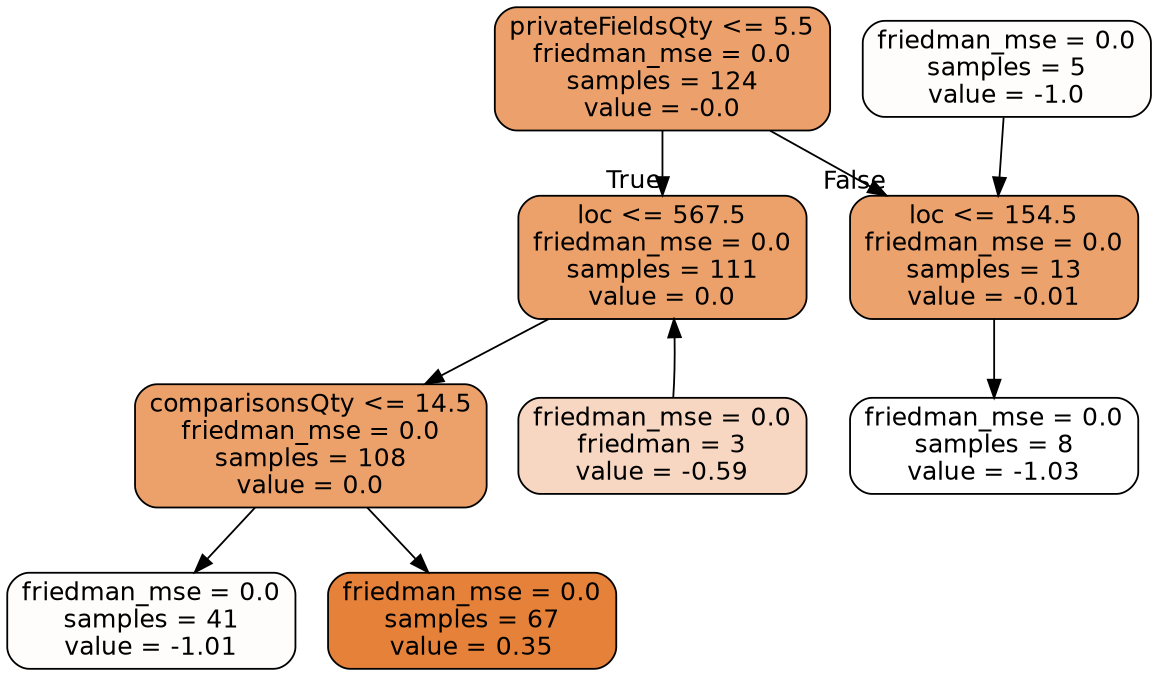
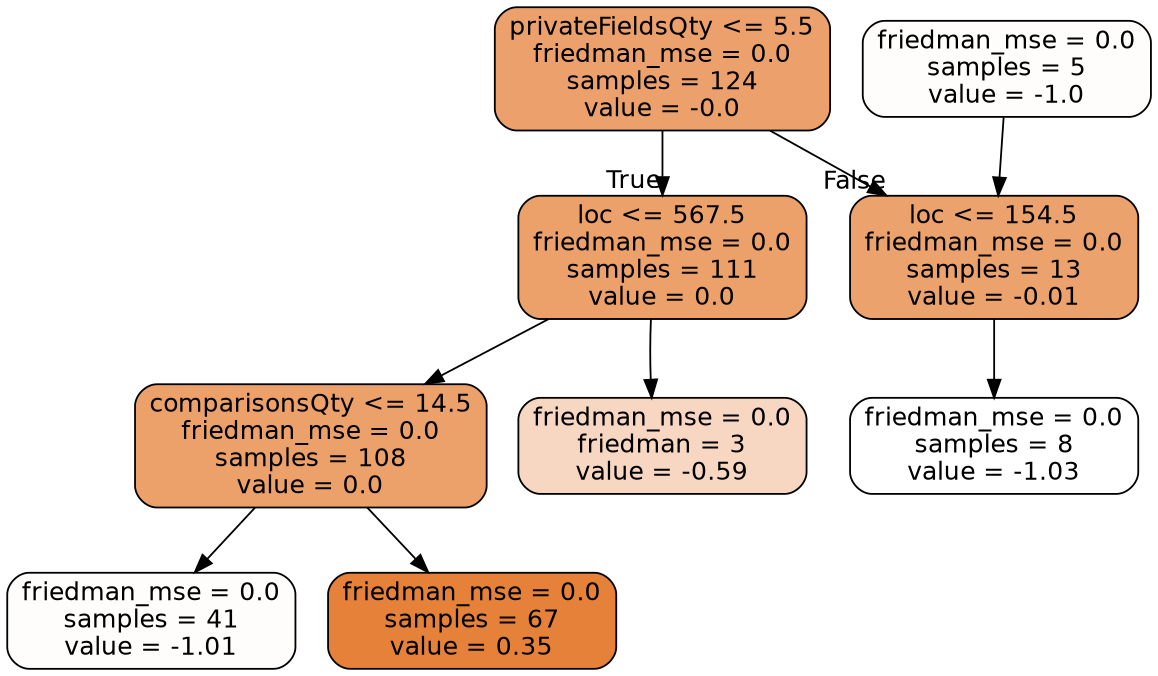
edge "friedman_mse = 0.0 friedman = 3 value = -0.59" -> "loc <= 567.5 friedman_mse = 0.0 samples = 111 value = 0.0": reversed
